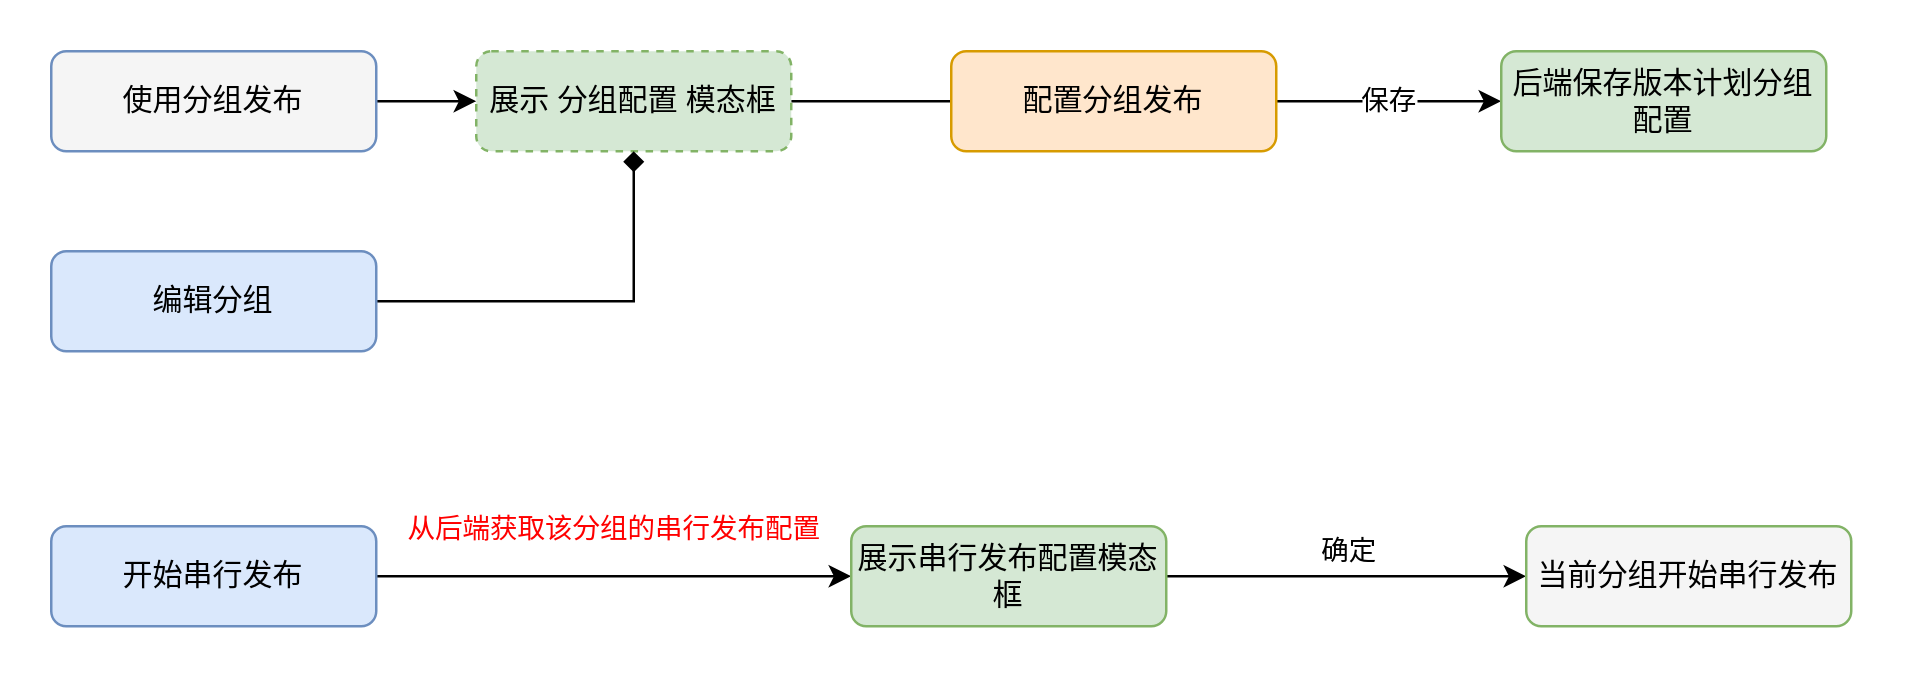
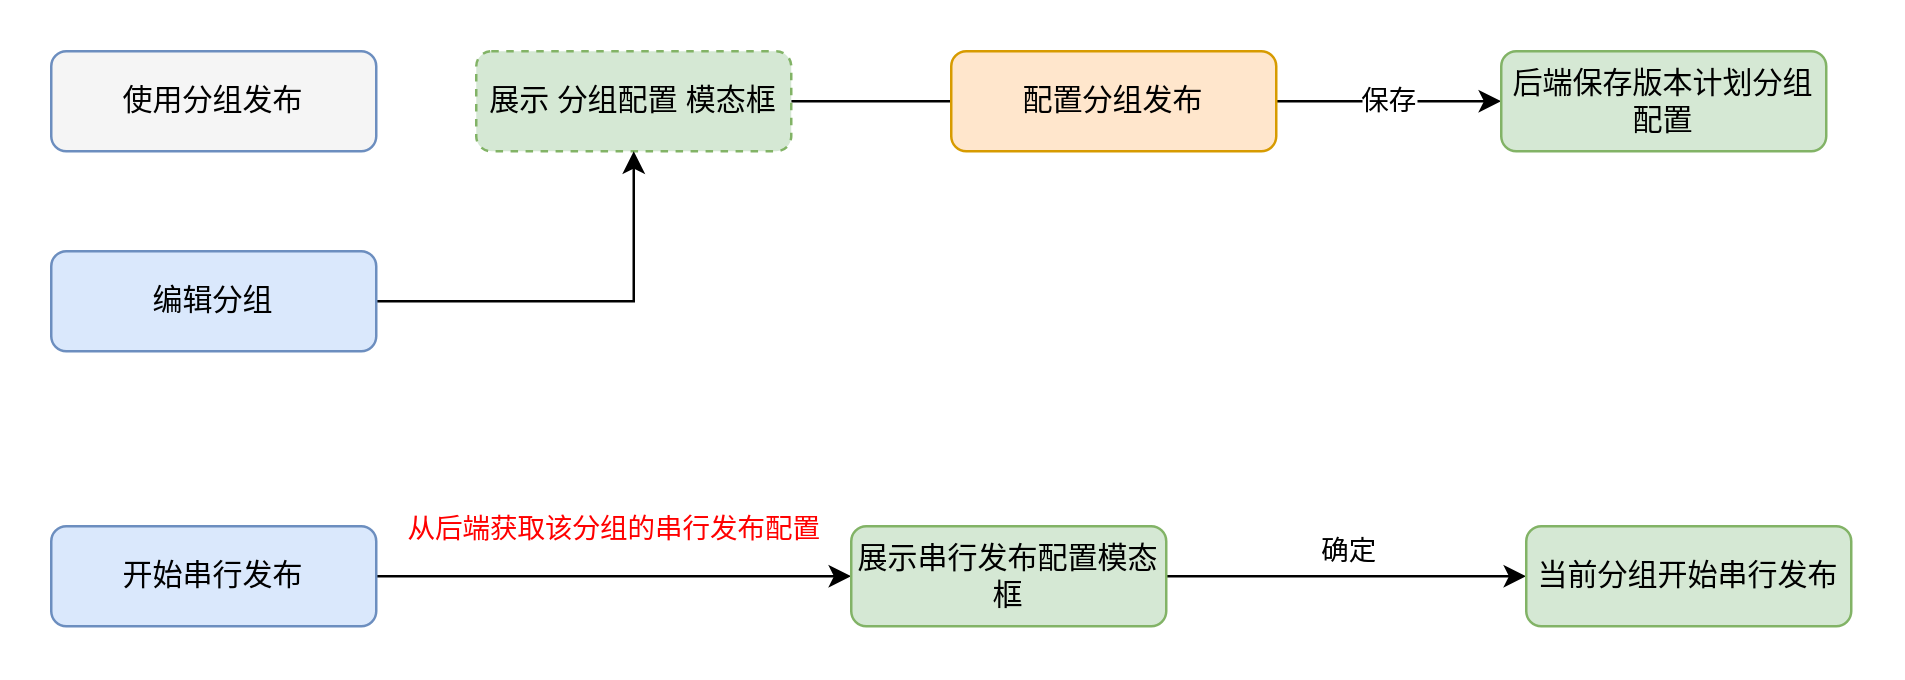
edge "使用分组发布" -> "展示 分组配置 模态框": removed
edge "编辑分组" -> "展示 分组配置 模态框": arrowhead diamond -> classic
node "当前分组开始串行发布": fillcolor #f5f5f5 -> #d5e8d4
